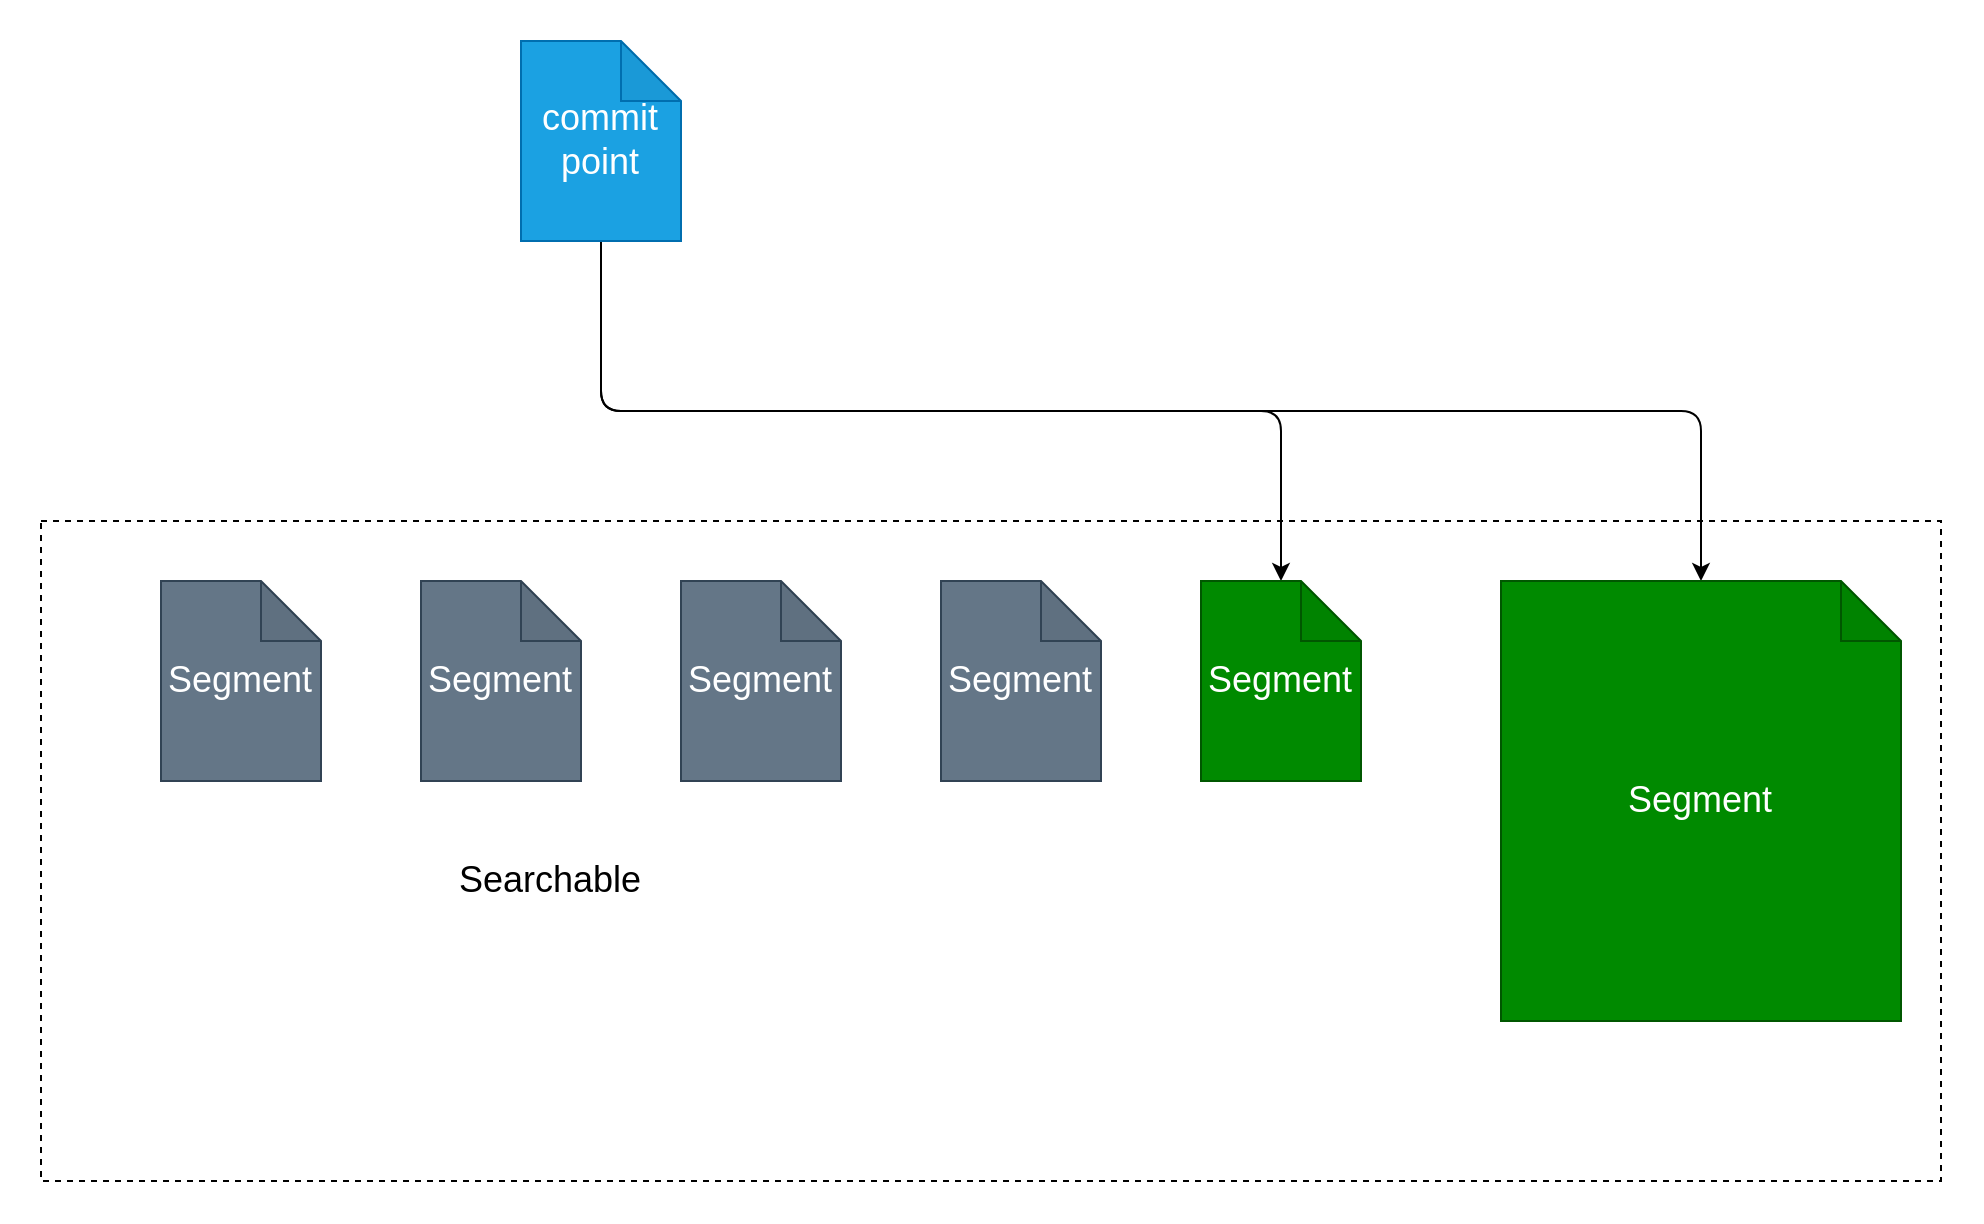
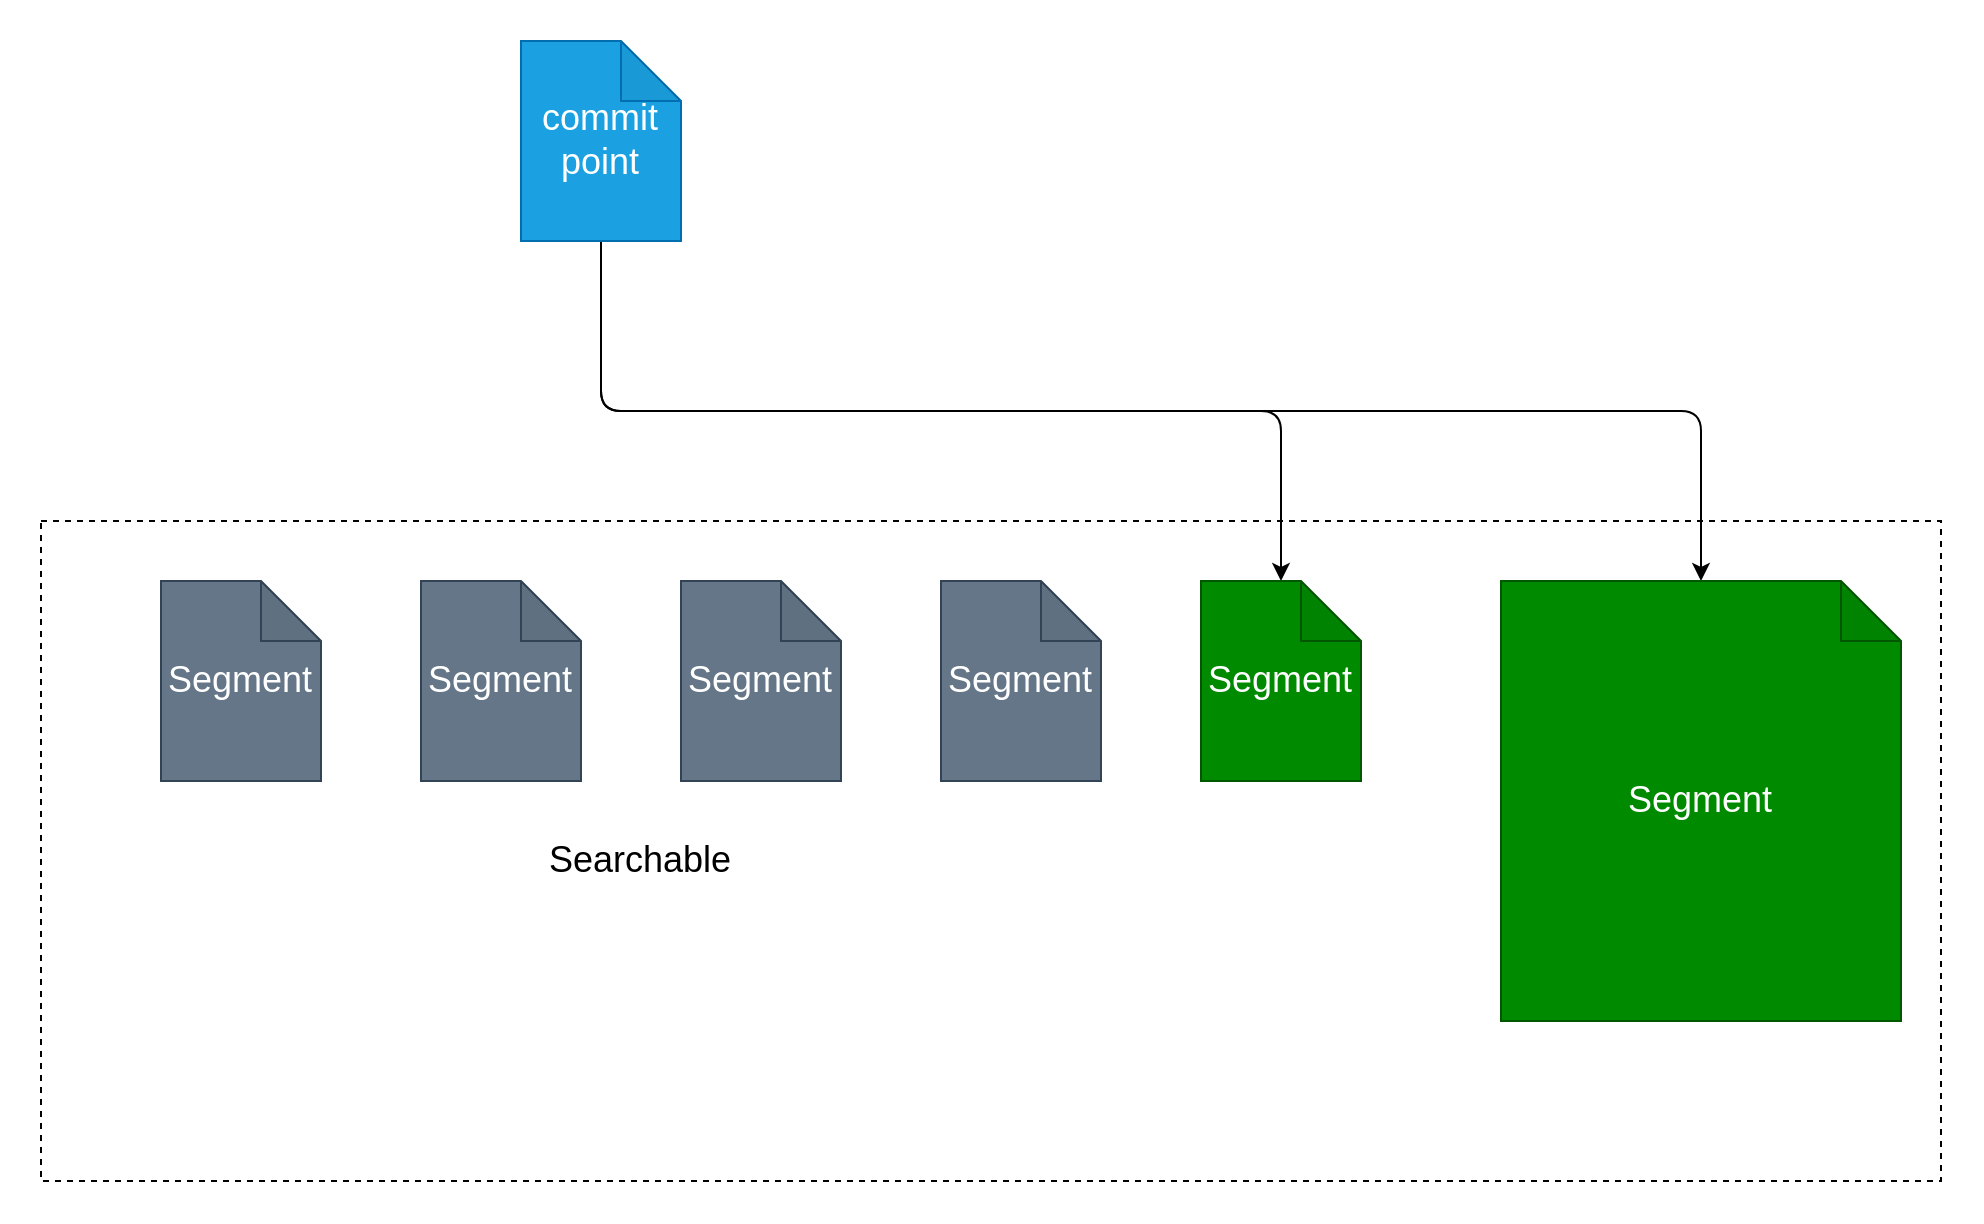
node "Searchable": moved (551, 881) -> (641, 861)
